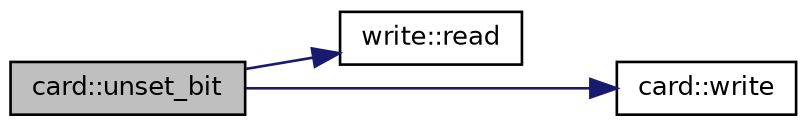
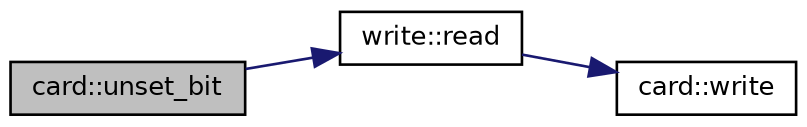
edge "card::unset_bit" -> "card::write": now "write::read" -> "card::write"
